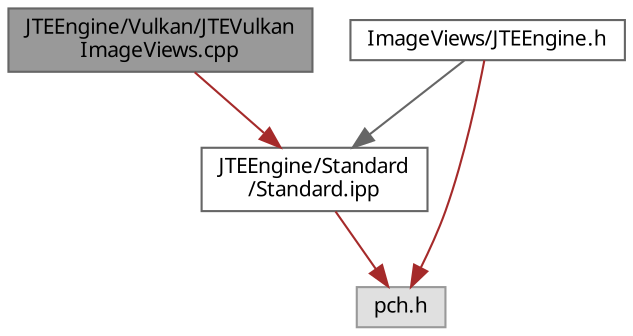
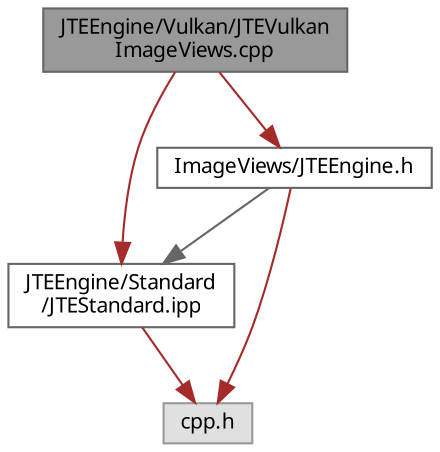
edge "JTEEngine/Vulkan/JTEVulkan ImageViews.cpp" -> "ImageViews/JTEEngine.h": added
node "JTEEngine/Standard /Standard.ipp": label "JTEEngine/Standard /Standard.ipp" -> "JTEEngine/Standard /JTEStandard.ipp"
node "pch.h": label "pch.h" -> "cpp.h"
